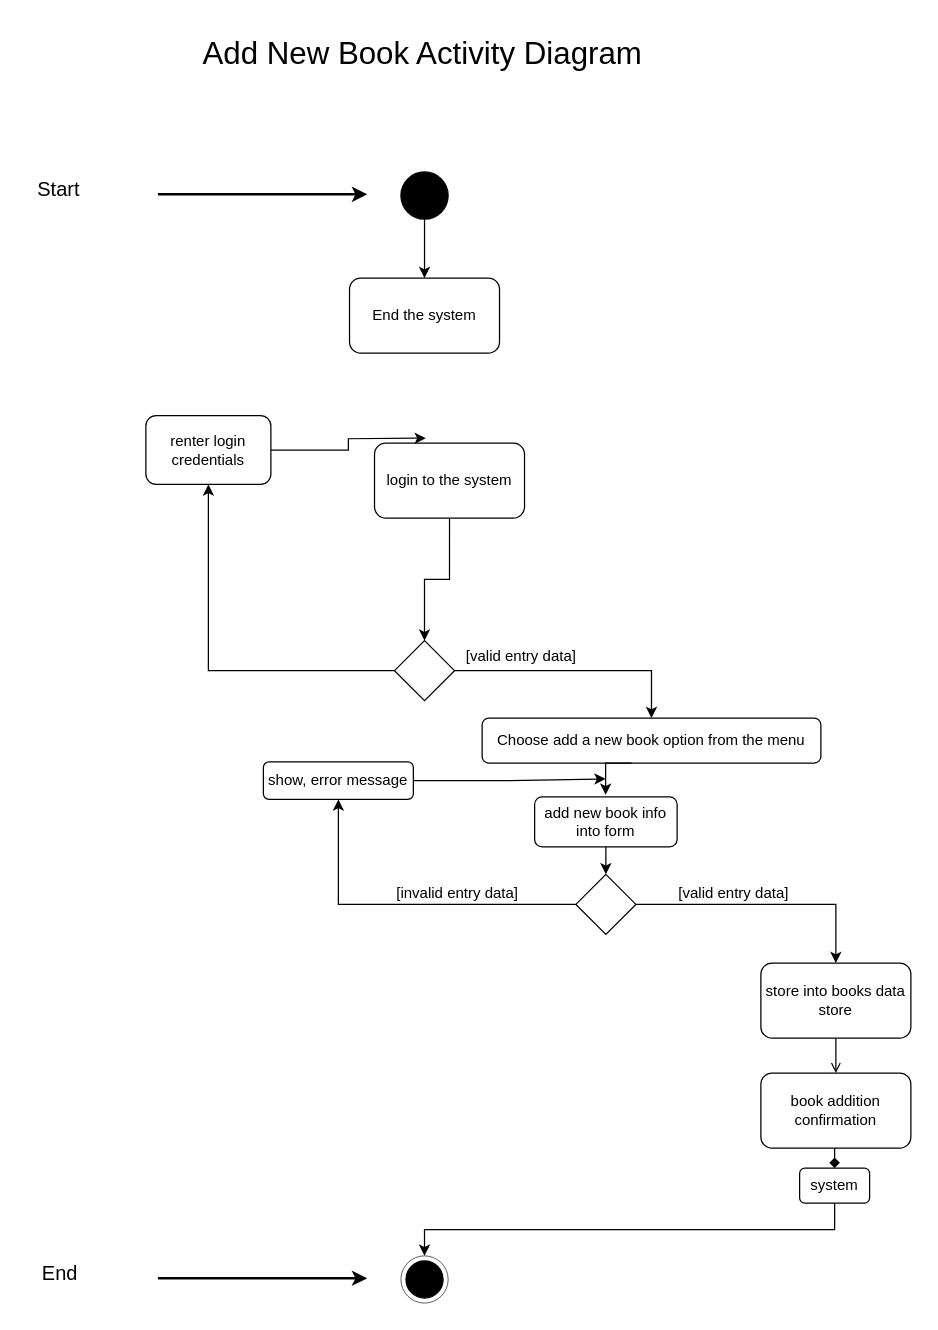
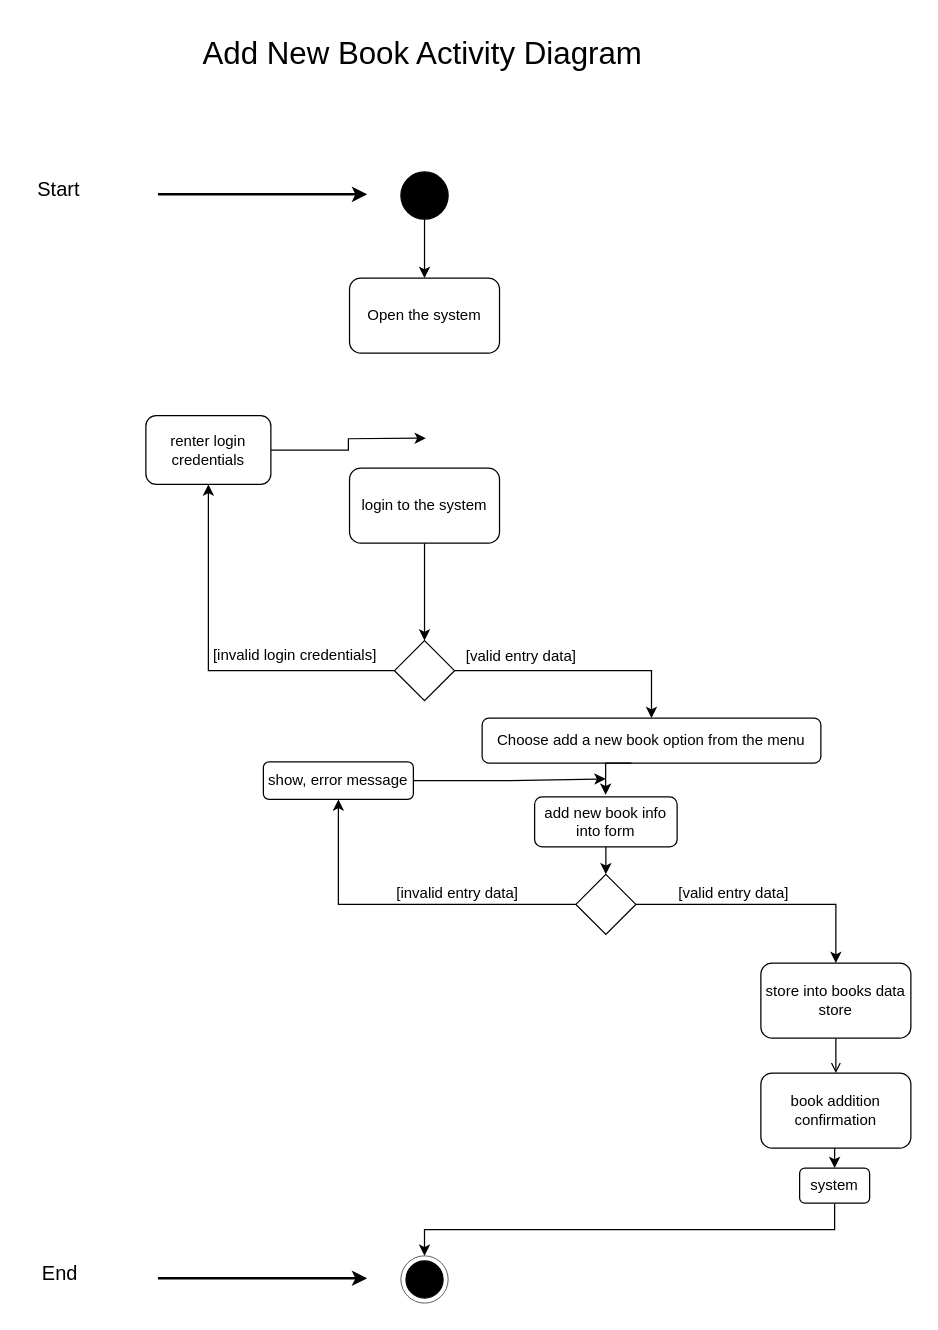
node "End the system": label "End the system" -> "Open the system"
node "login to the system": moved (449, 481) -> (424, 506)
node "[invalid login credentials]": added
edge "book addition confirmation" -> "system": arrowhead diamond -> classic
